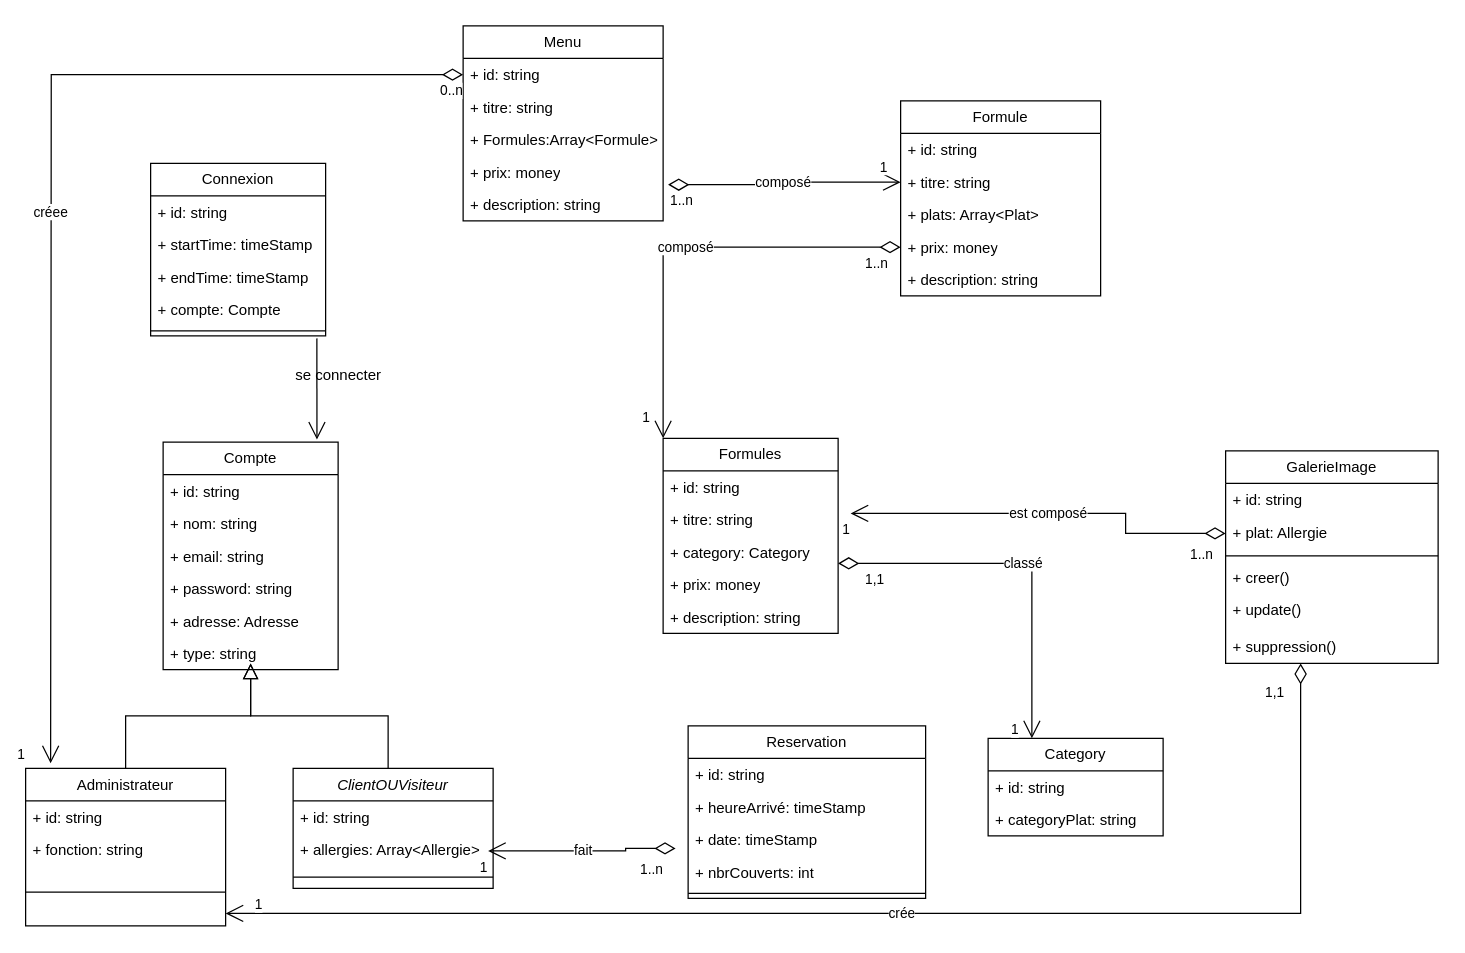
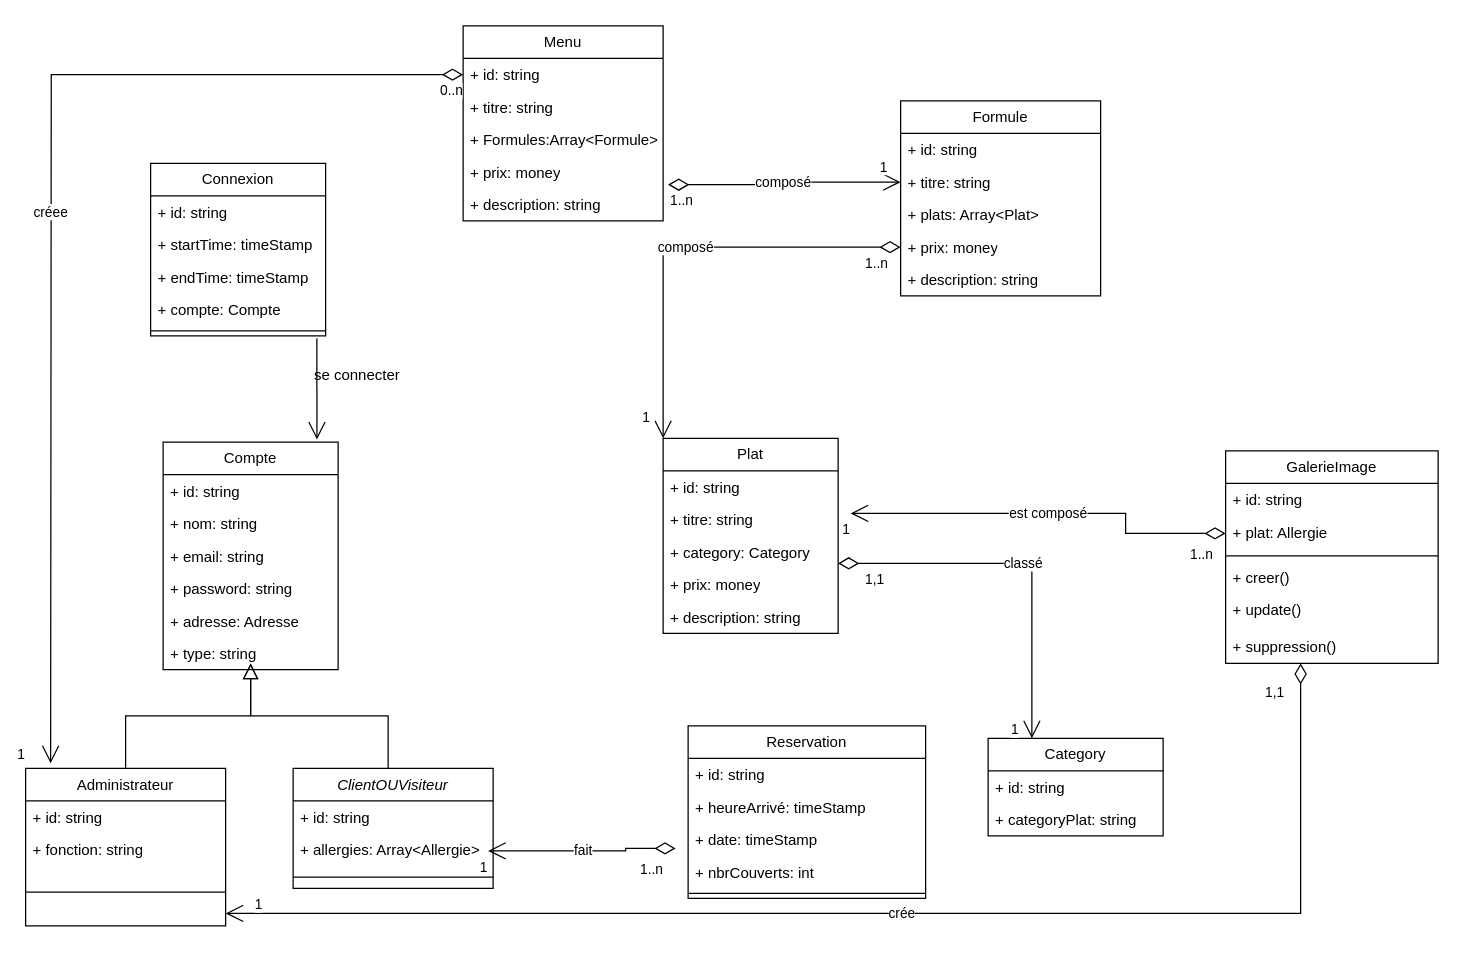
node "se connecter": moved (338, 376) -> (357, 376)
node "Formules": label "Formules" -> "Plat"
